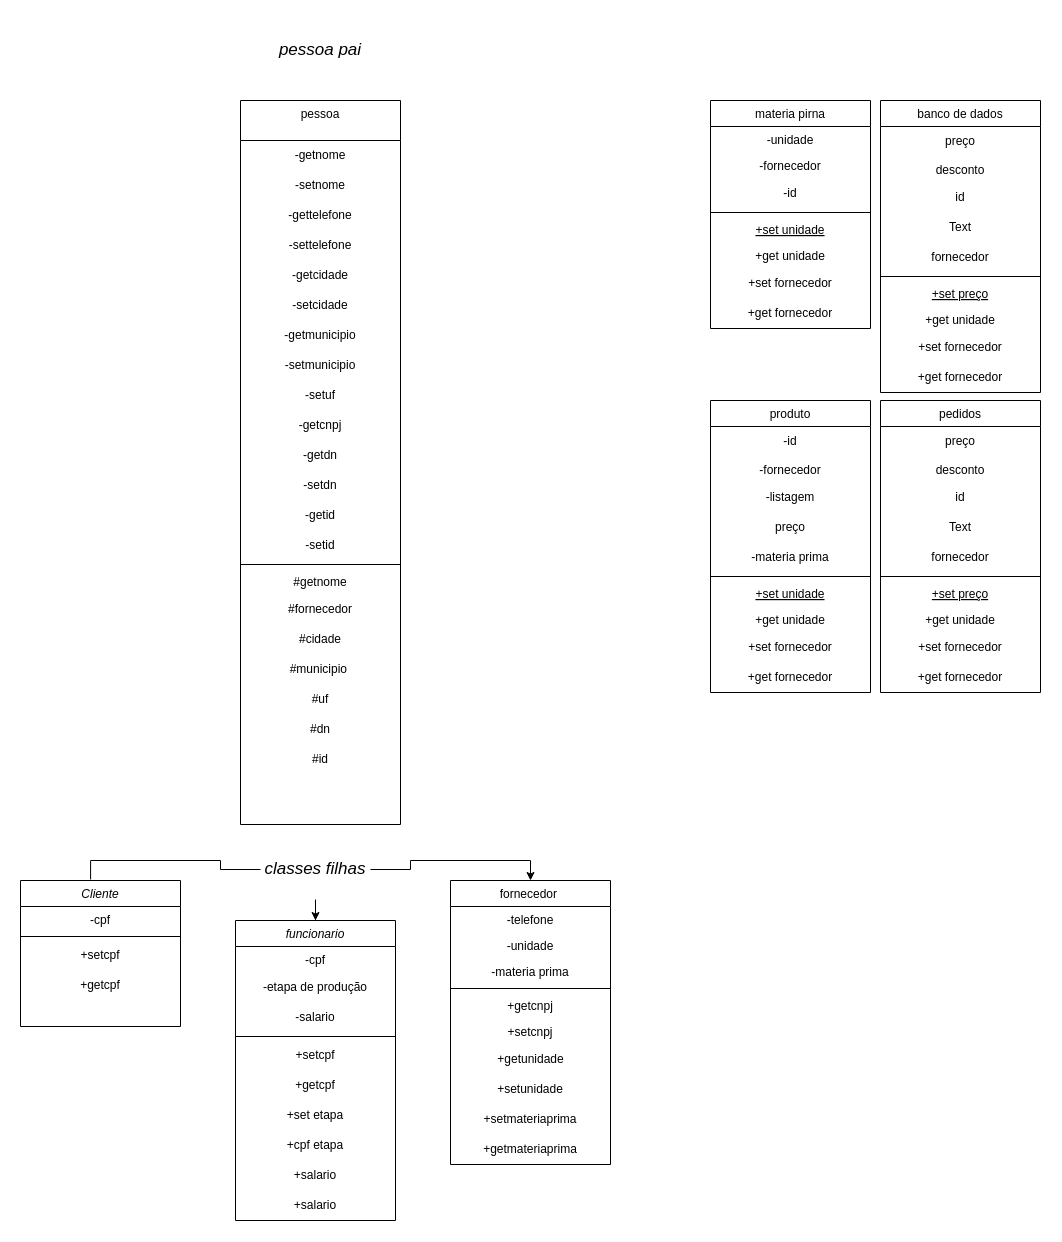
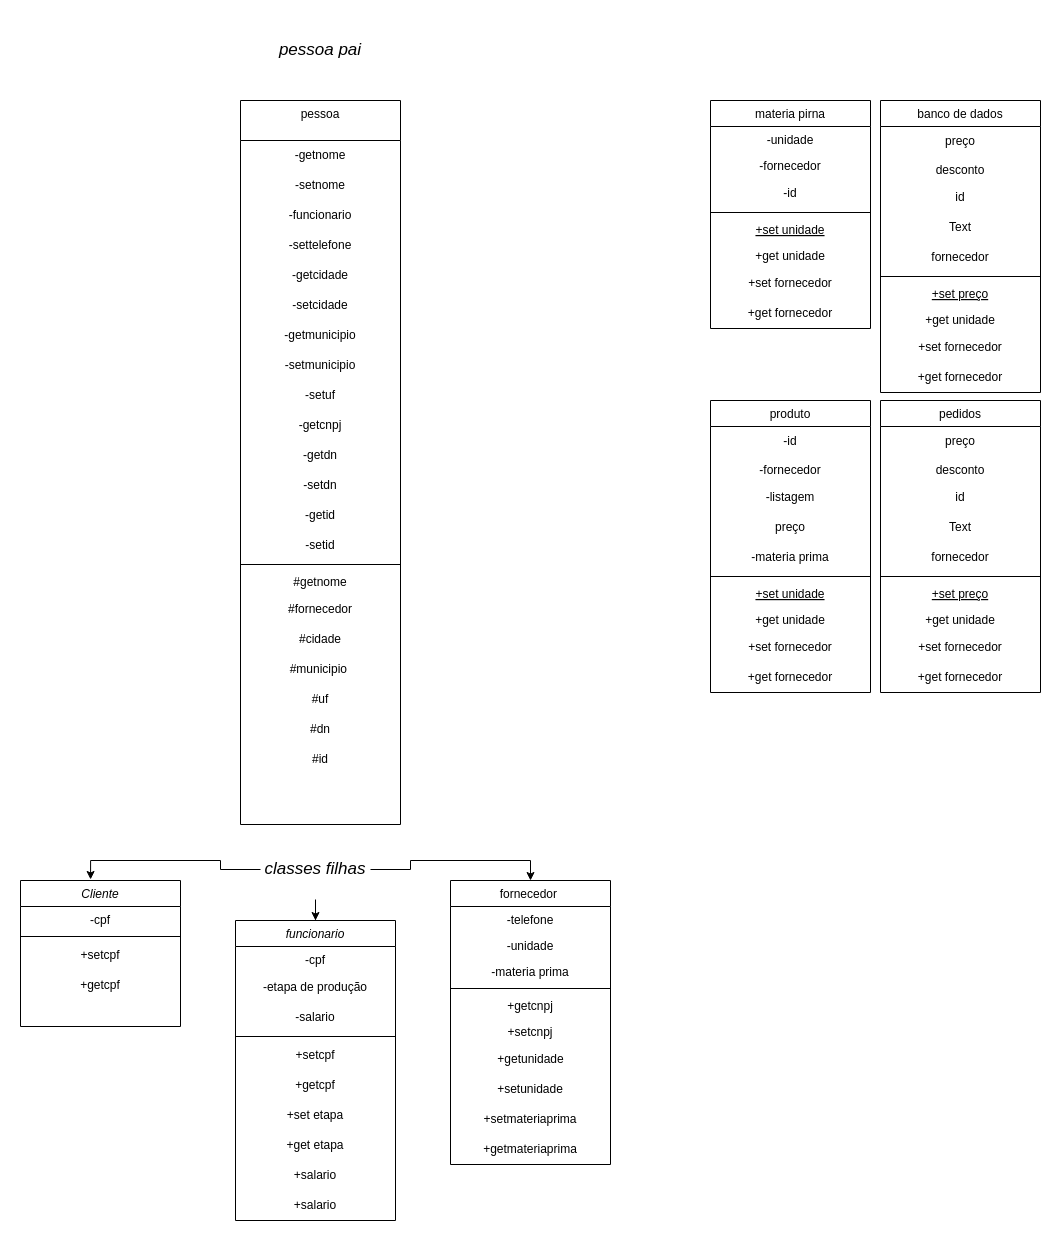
node "-gettelefone": label "-gettelefone" -> "-funcionario"
edge "classes filhas" -- "Cliente": arrowhead none -> classic
node "+cpf etapa": label "+cpf etapa" -> "+get etapa"
